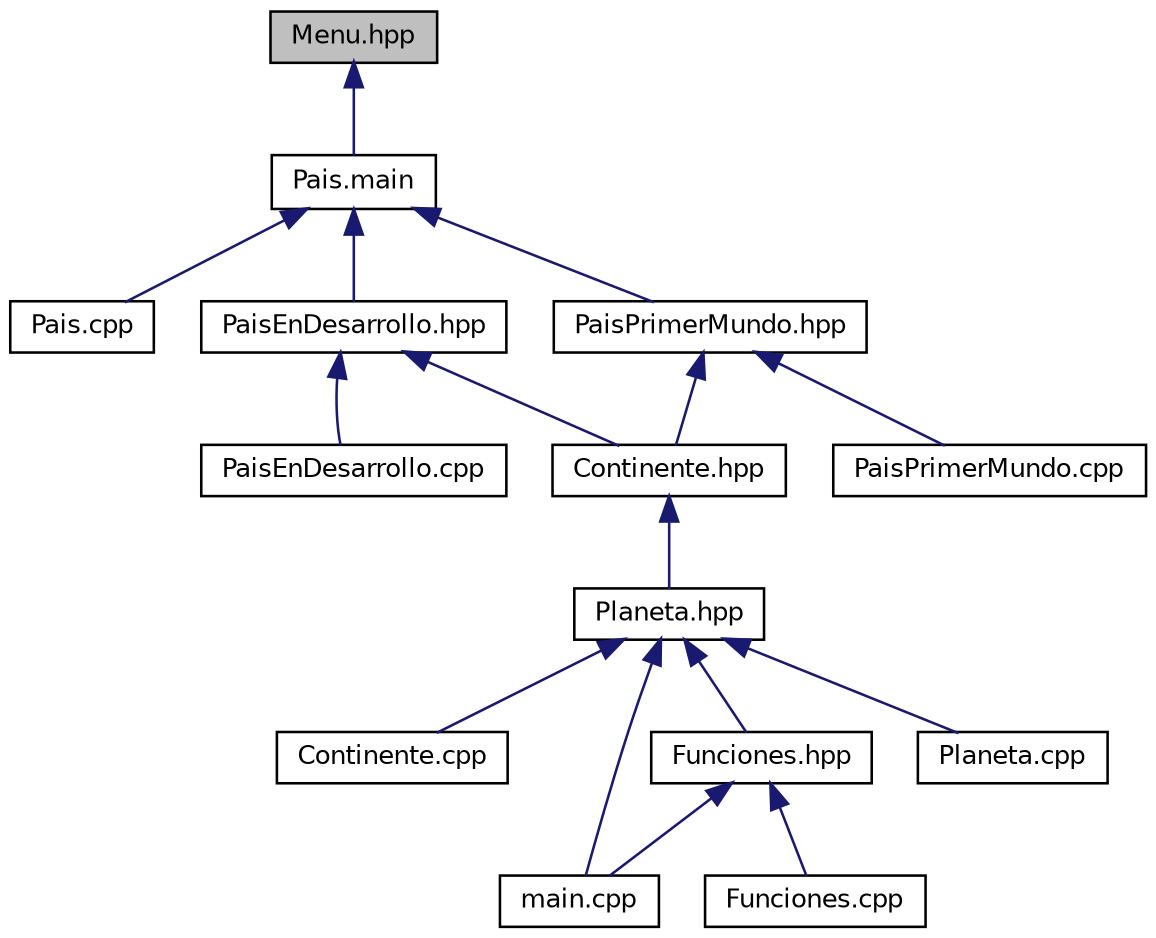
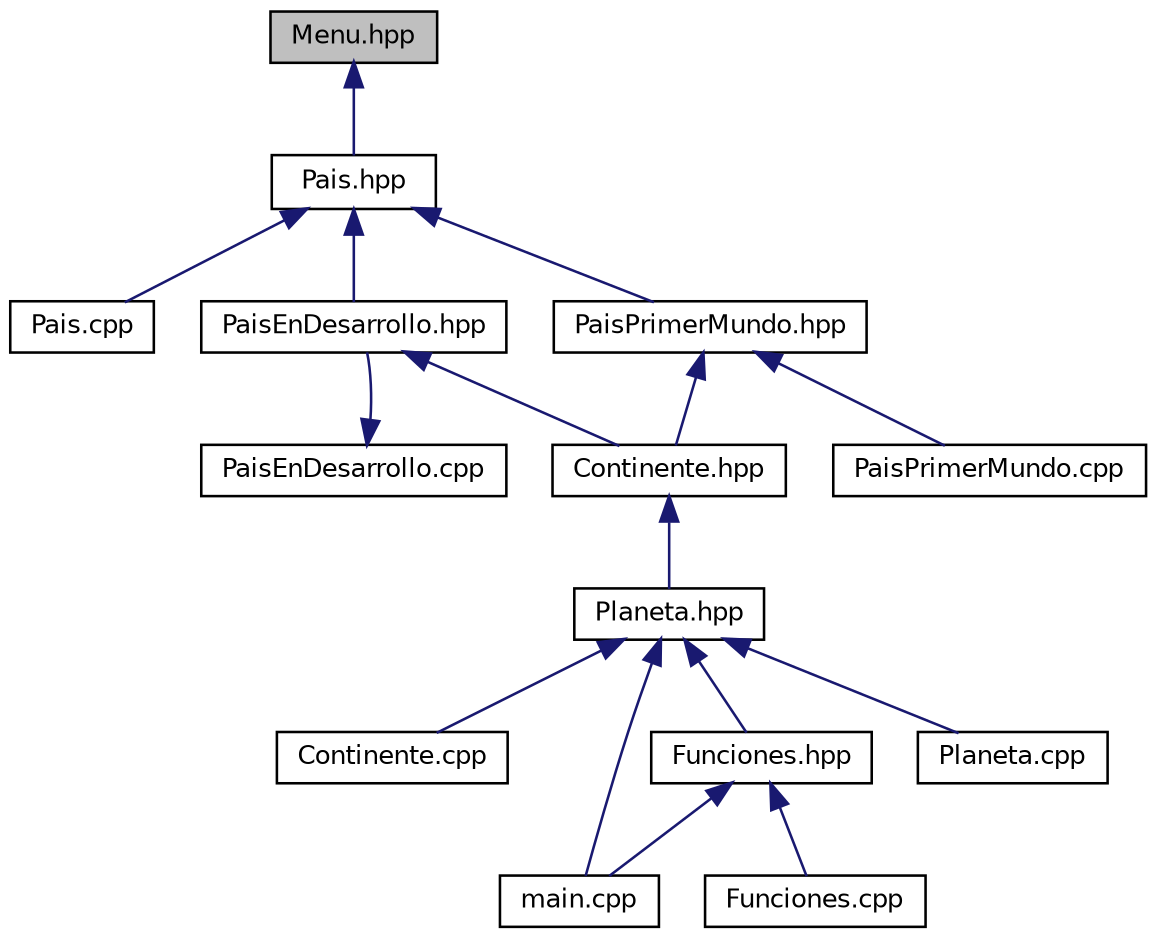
node "Pais.main": label "Pais.main" -> "Pais.hpp"
edge "PaisEnDesarrollo.cpp" -> "PaisEnDesarrollo.hpp": reversed
